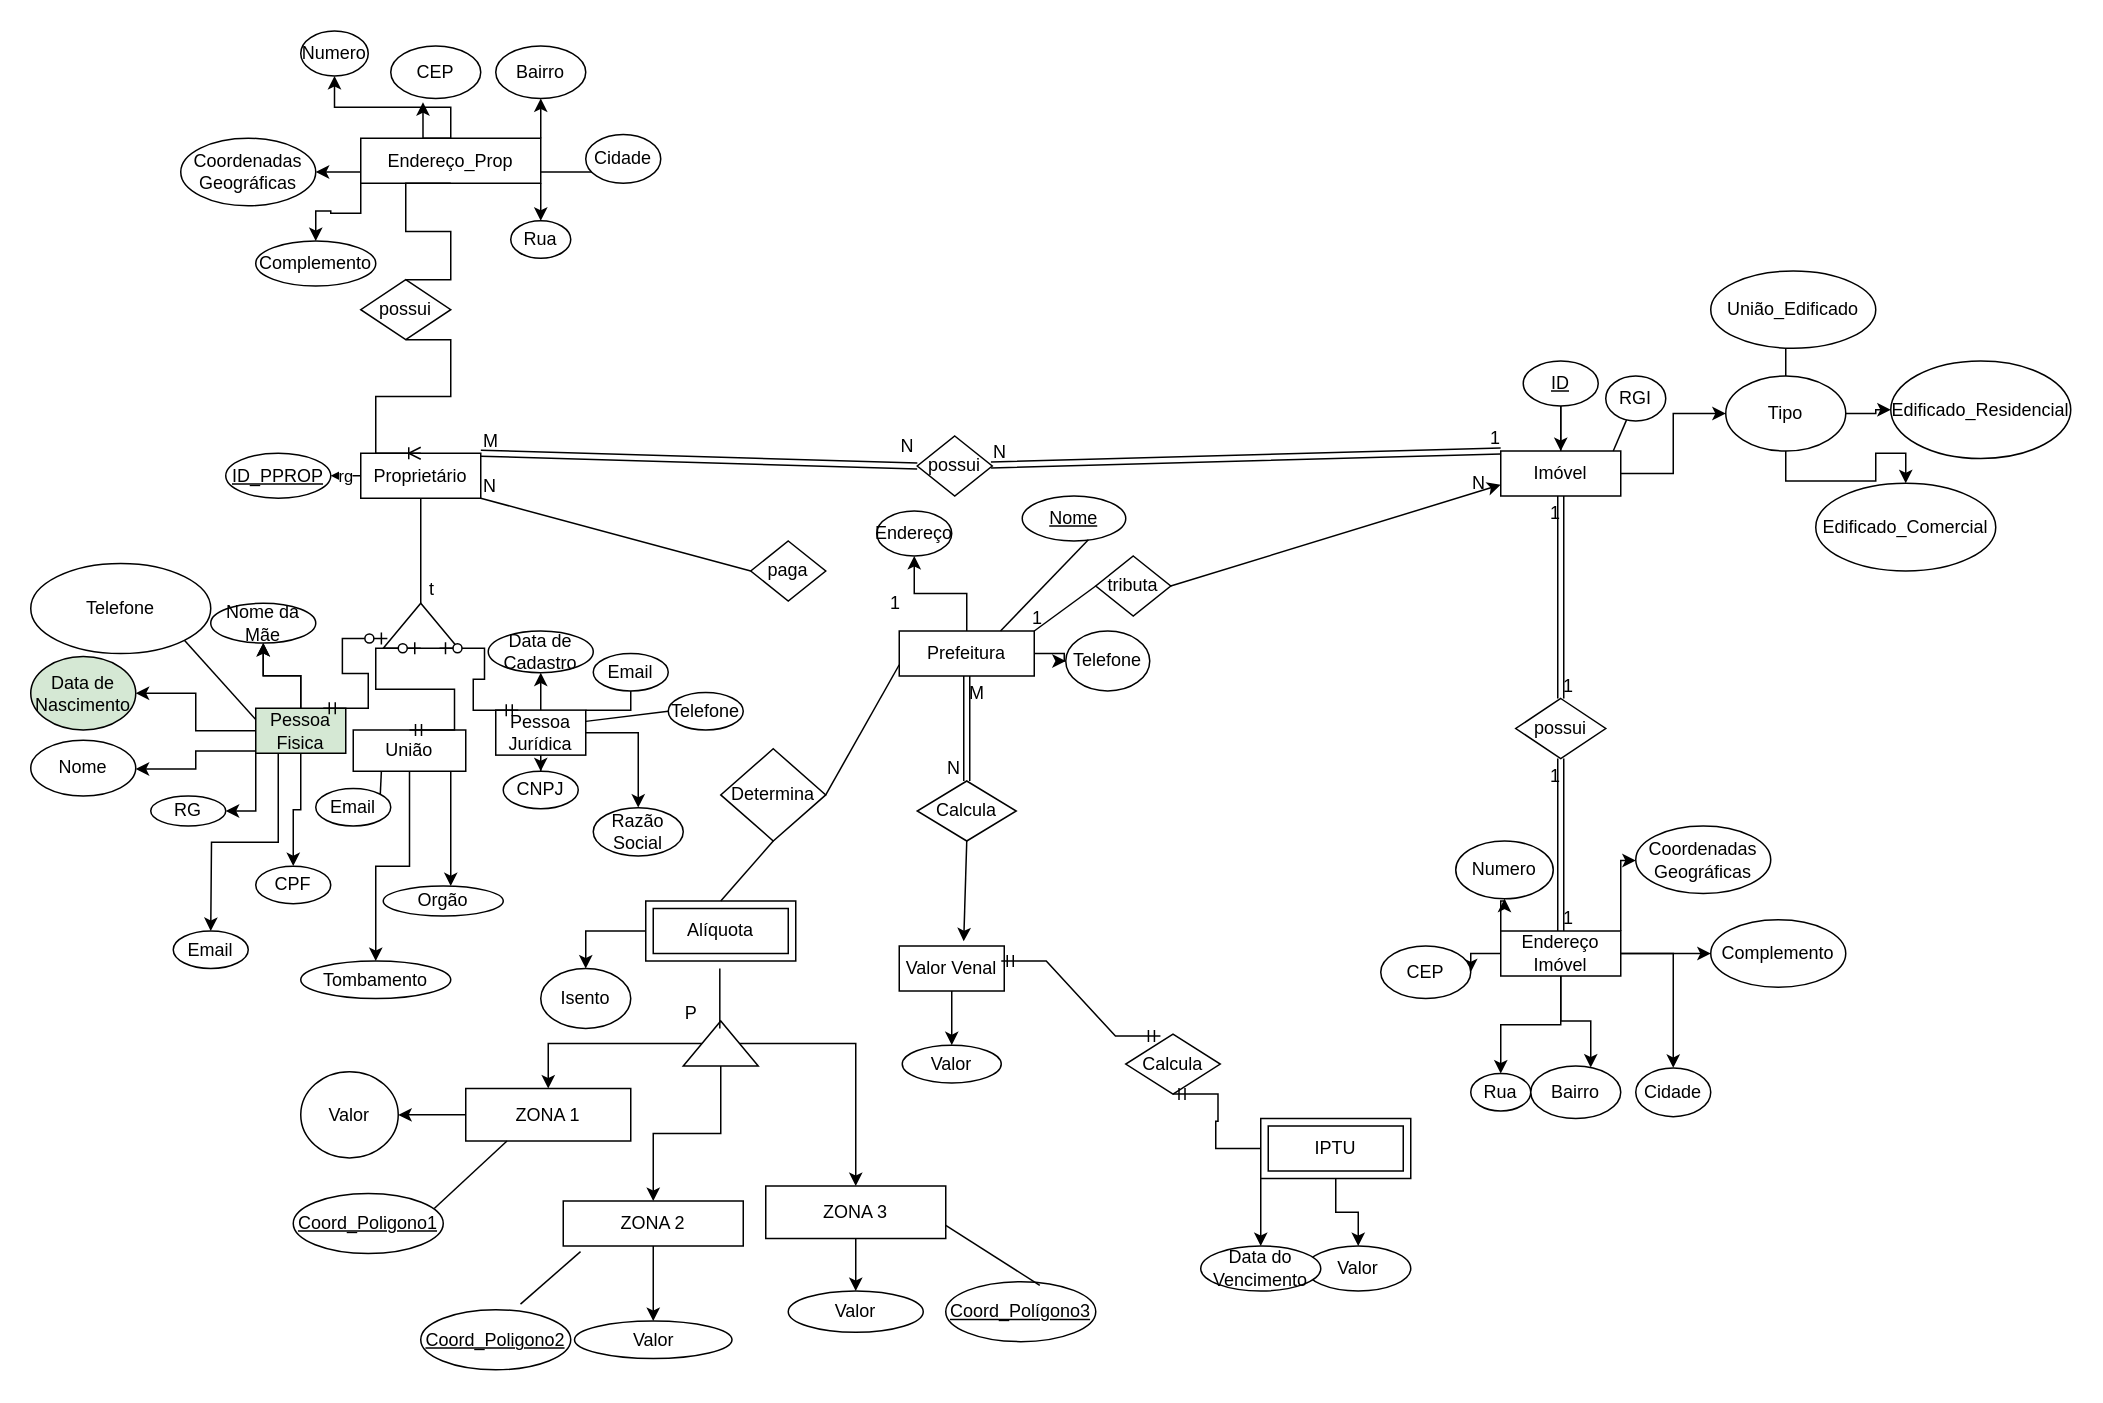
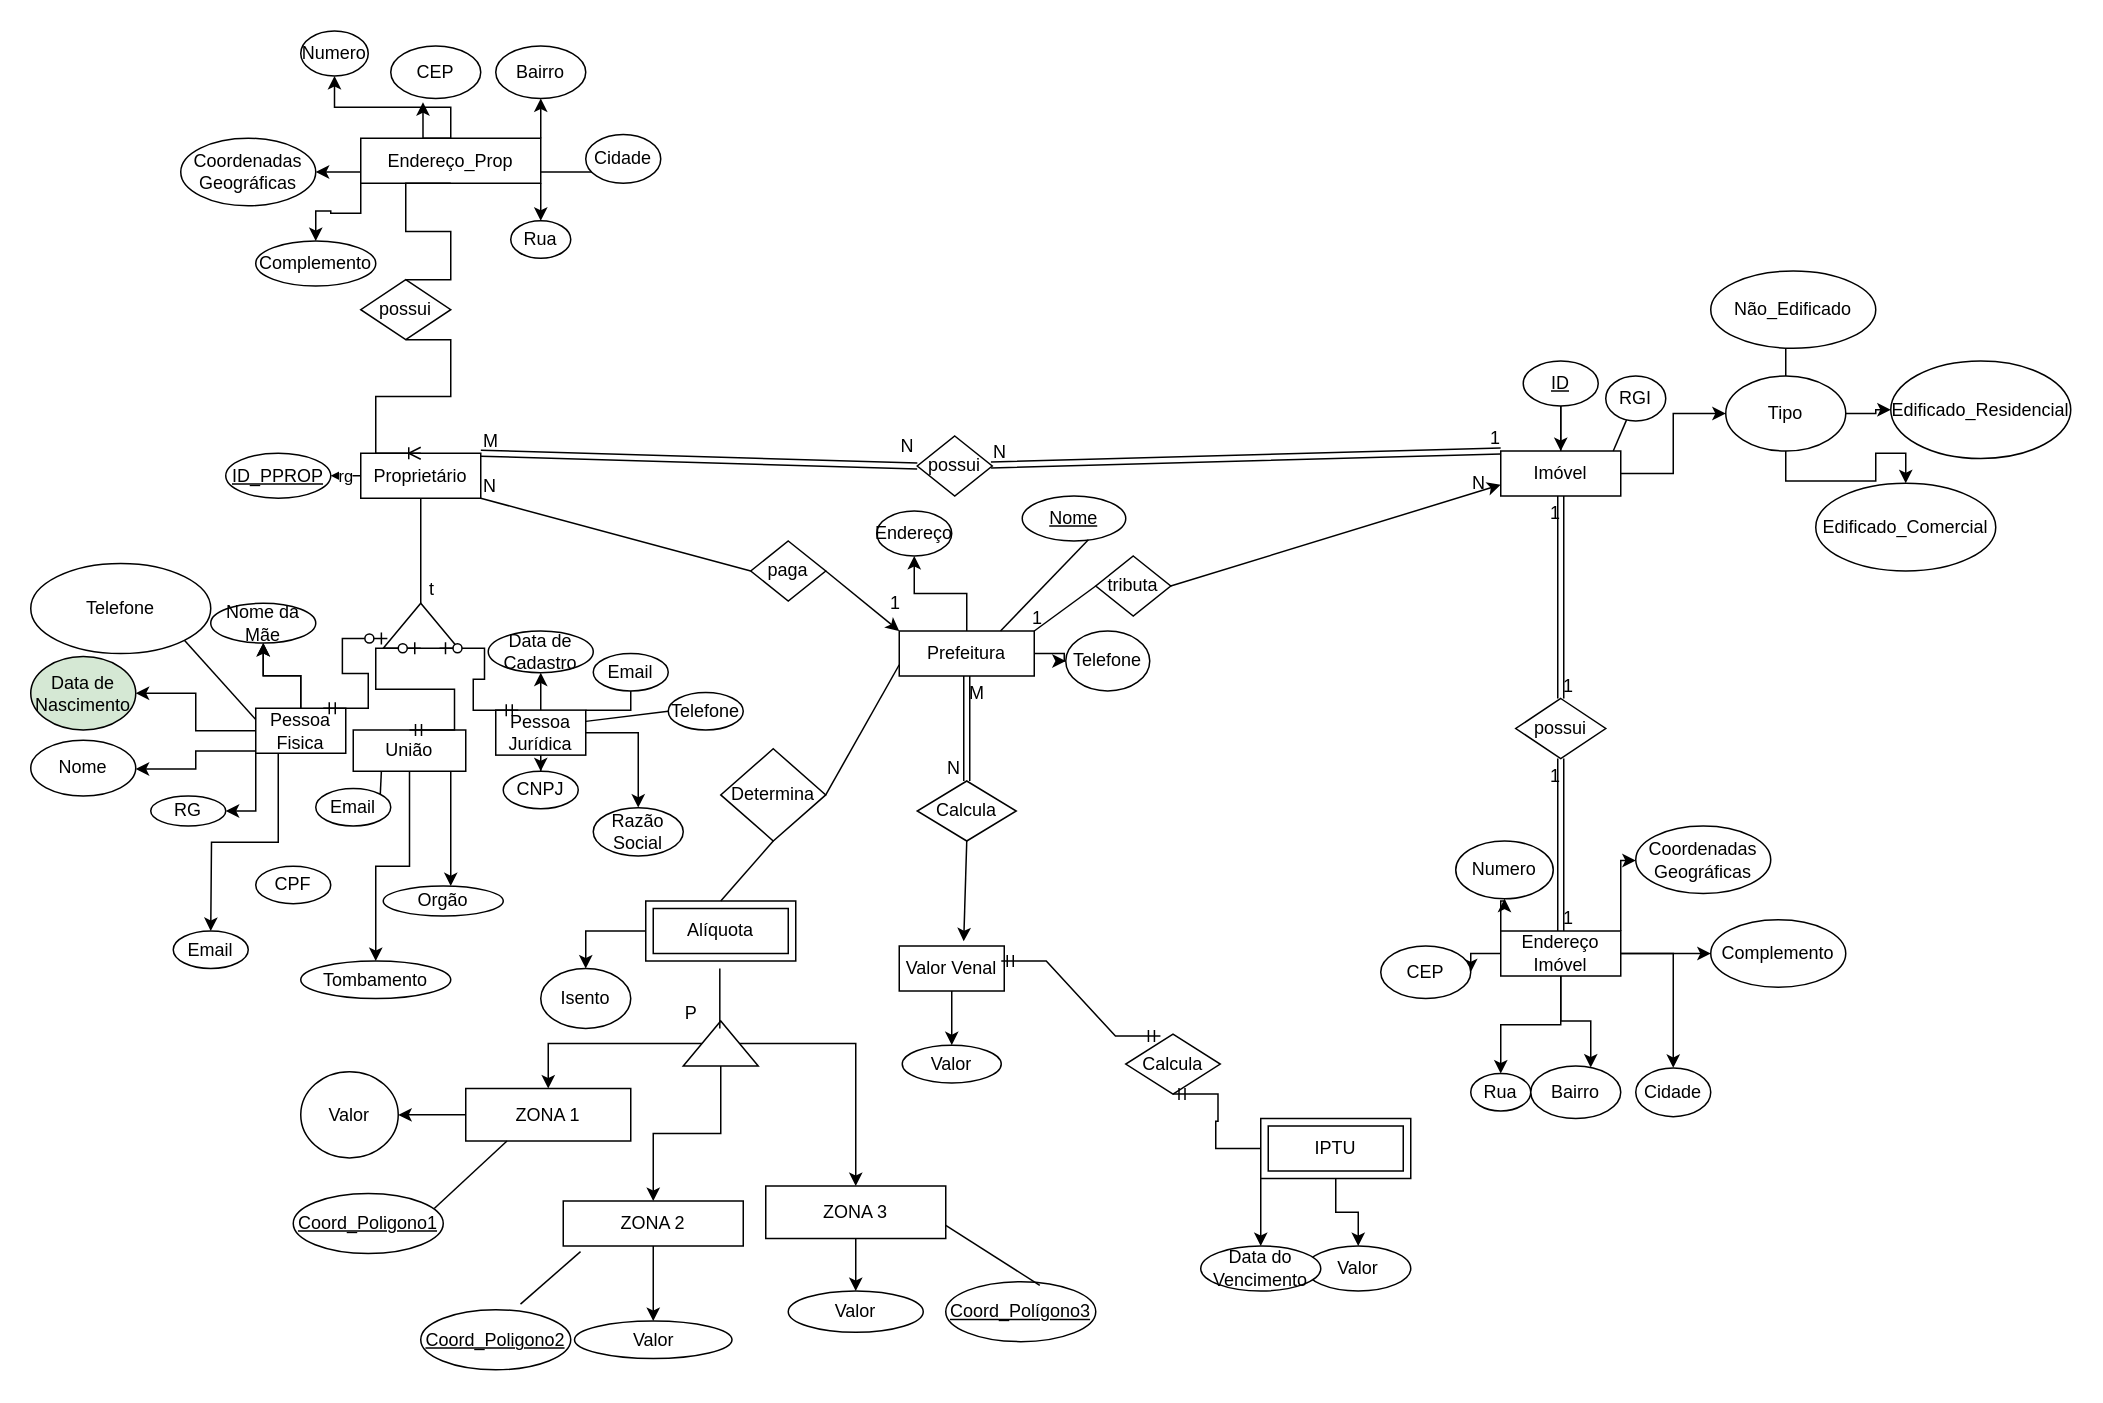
node "União_Edificado": label "União_Edificado" -> "Não_Edificado"
edge "paga" -> "Prefeitura": added
node "Pessoa Fisica": fillcolor #d5e8d4 -> #ffffff
edge "Pessoa Fisica" -> "CPF": removed
